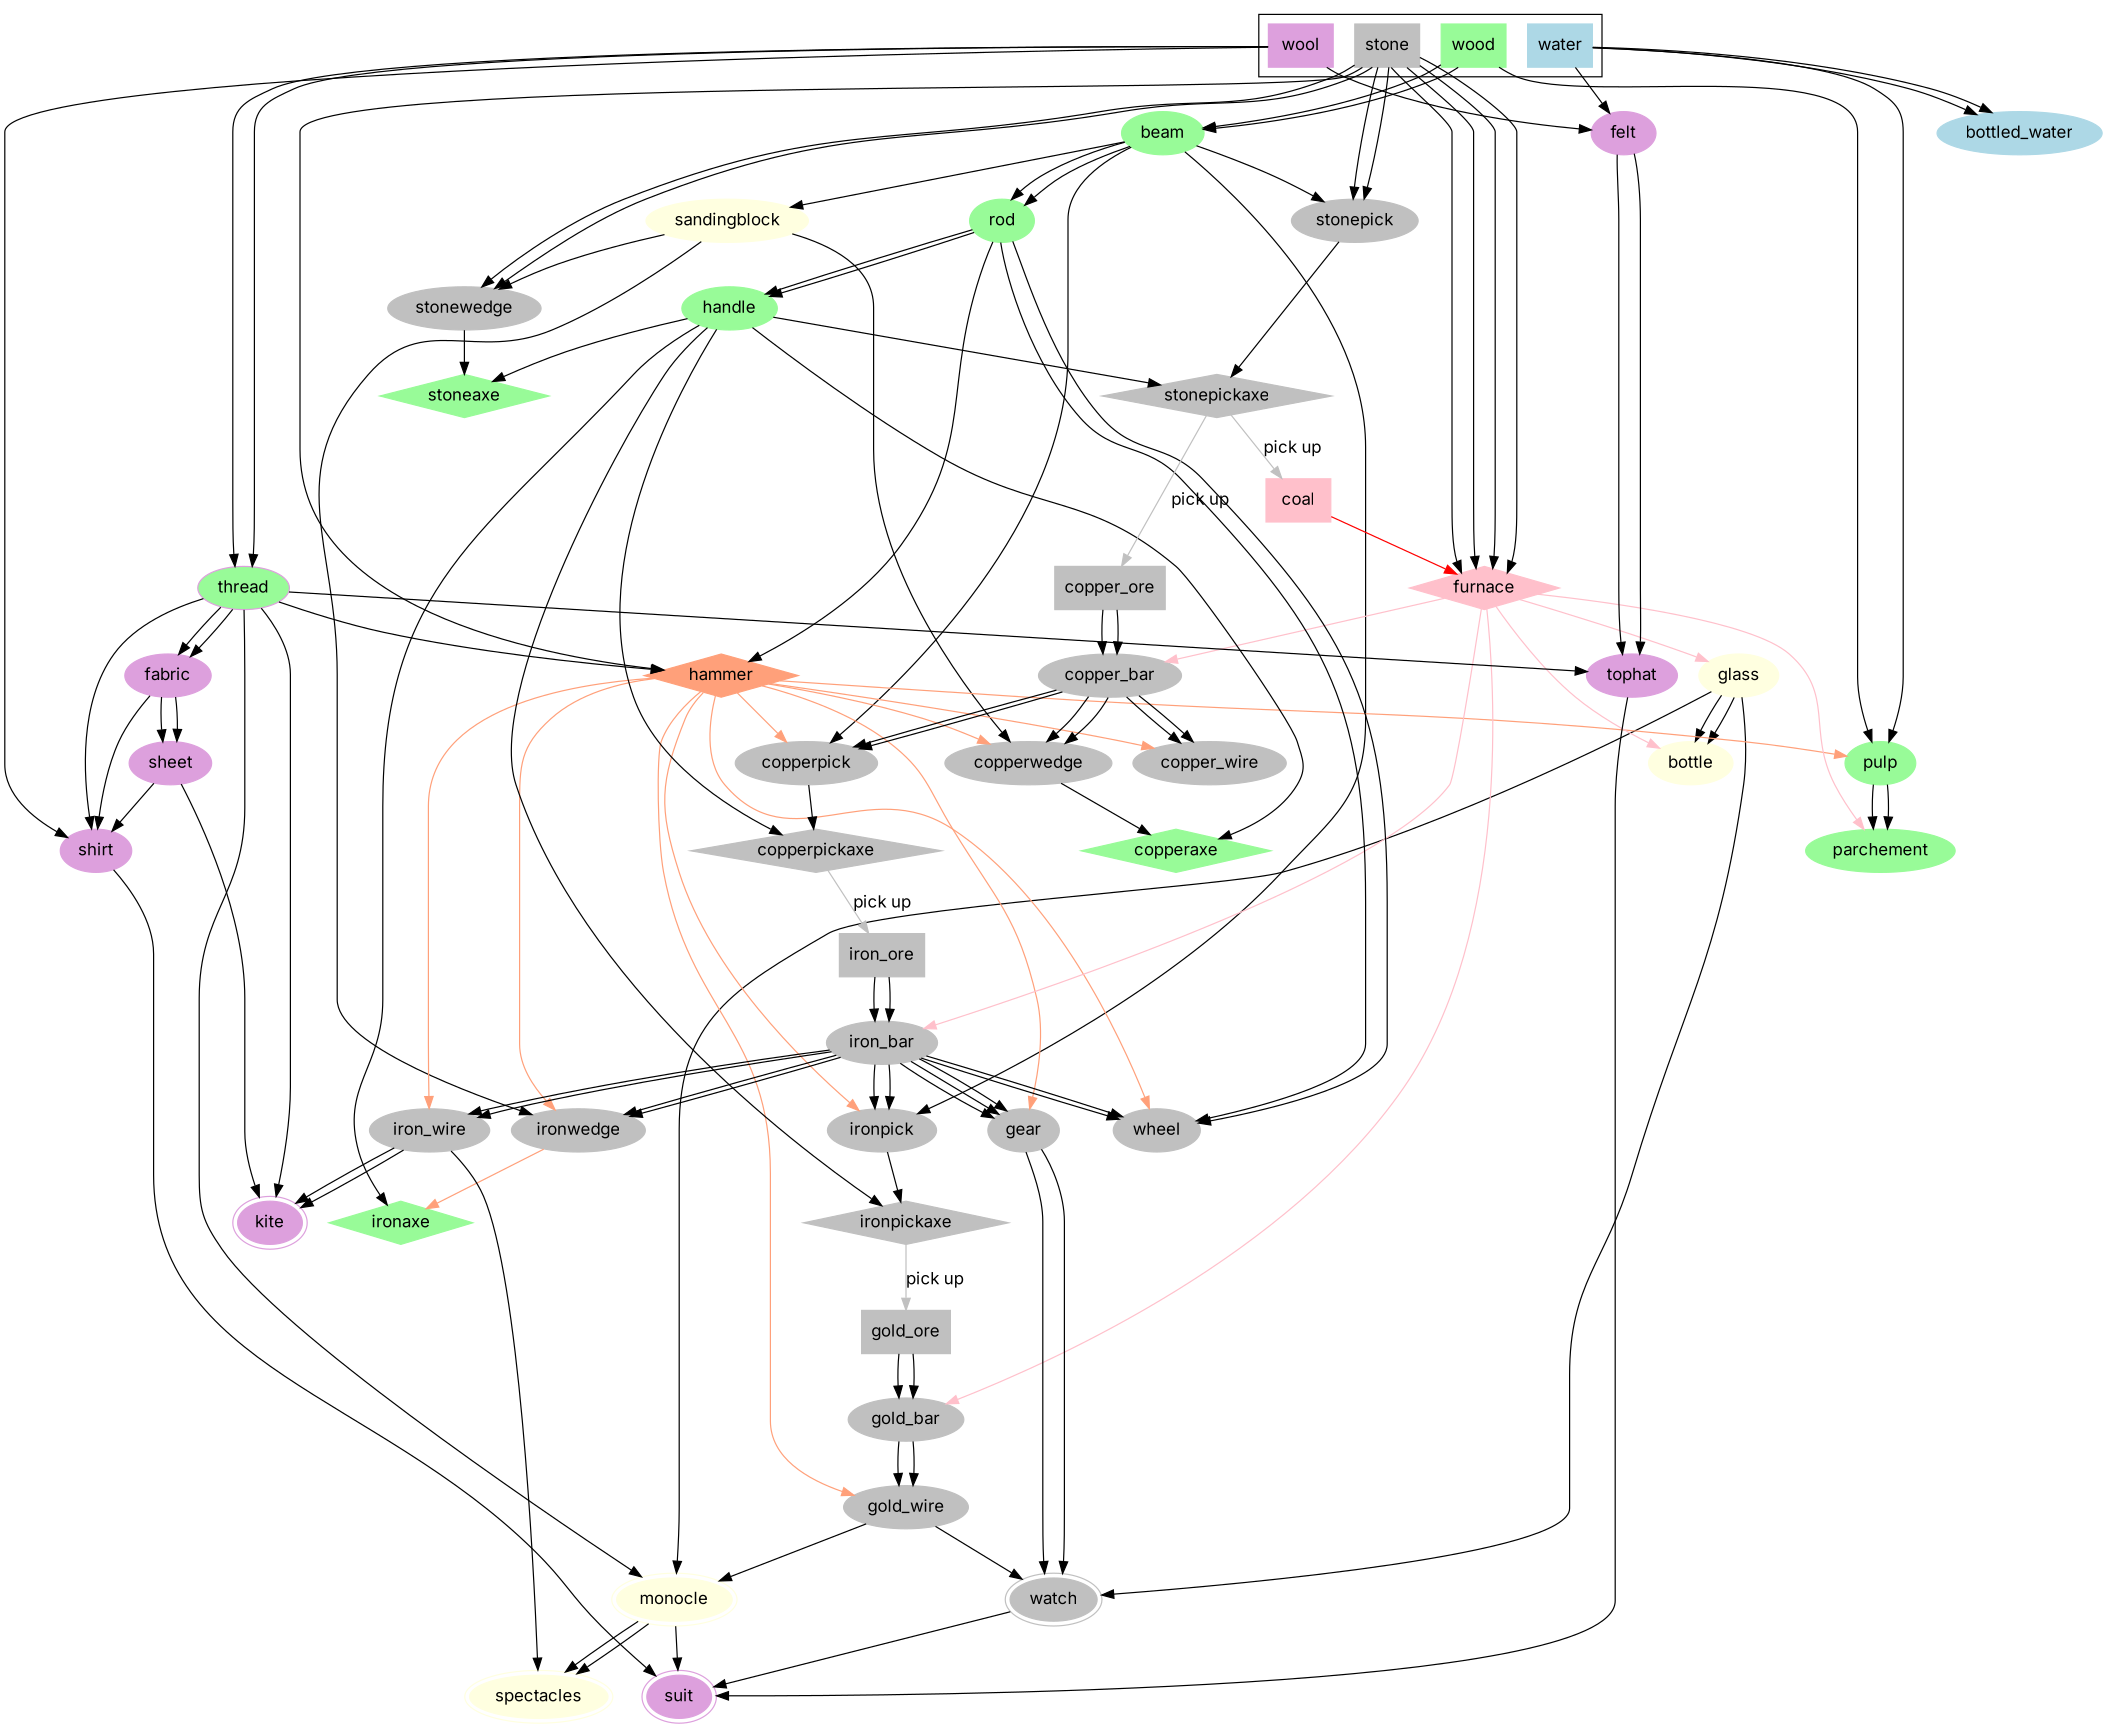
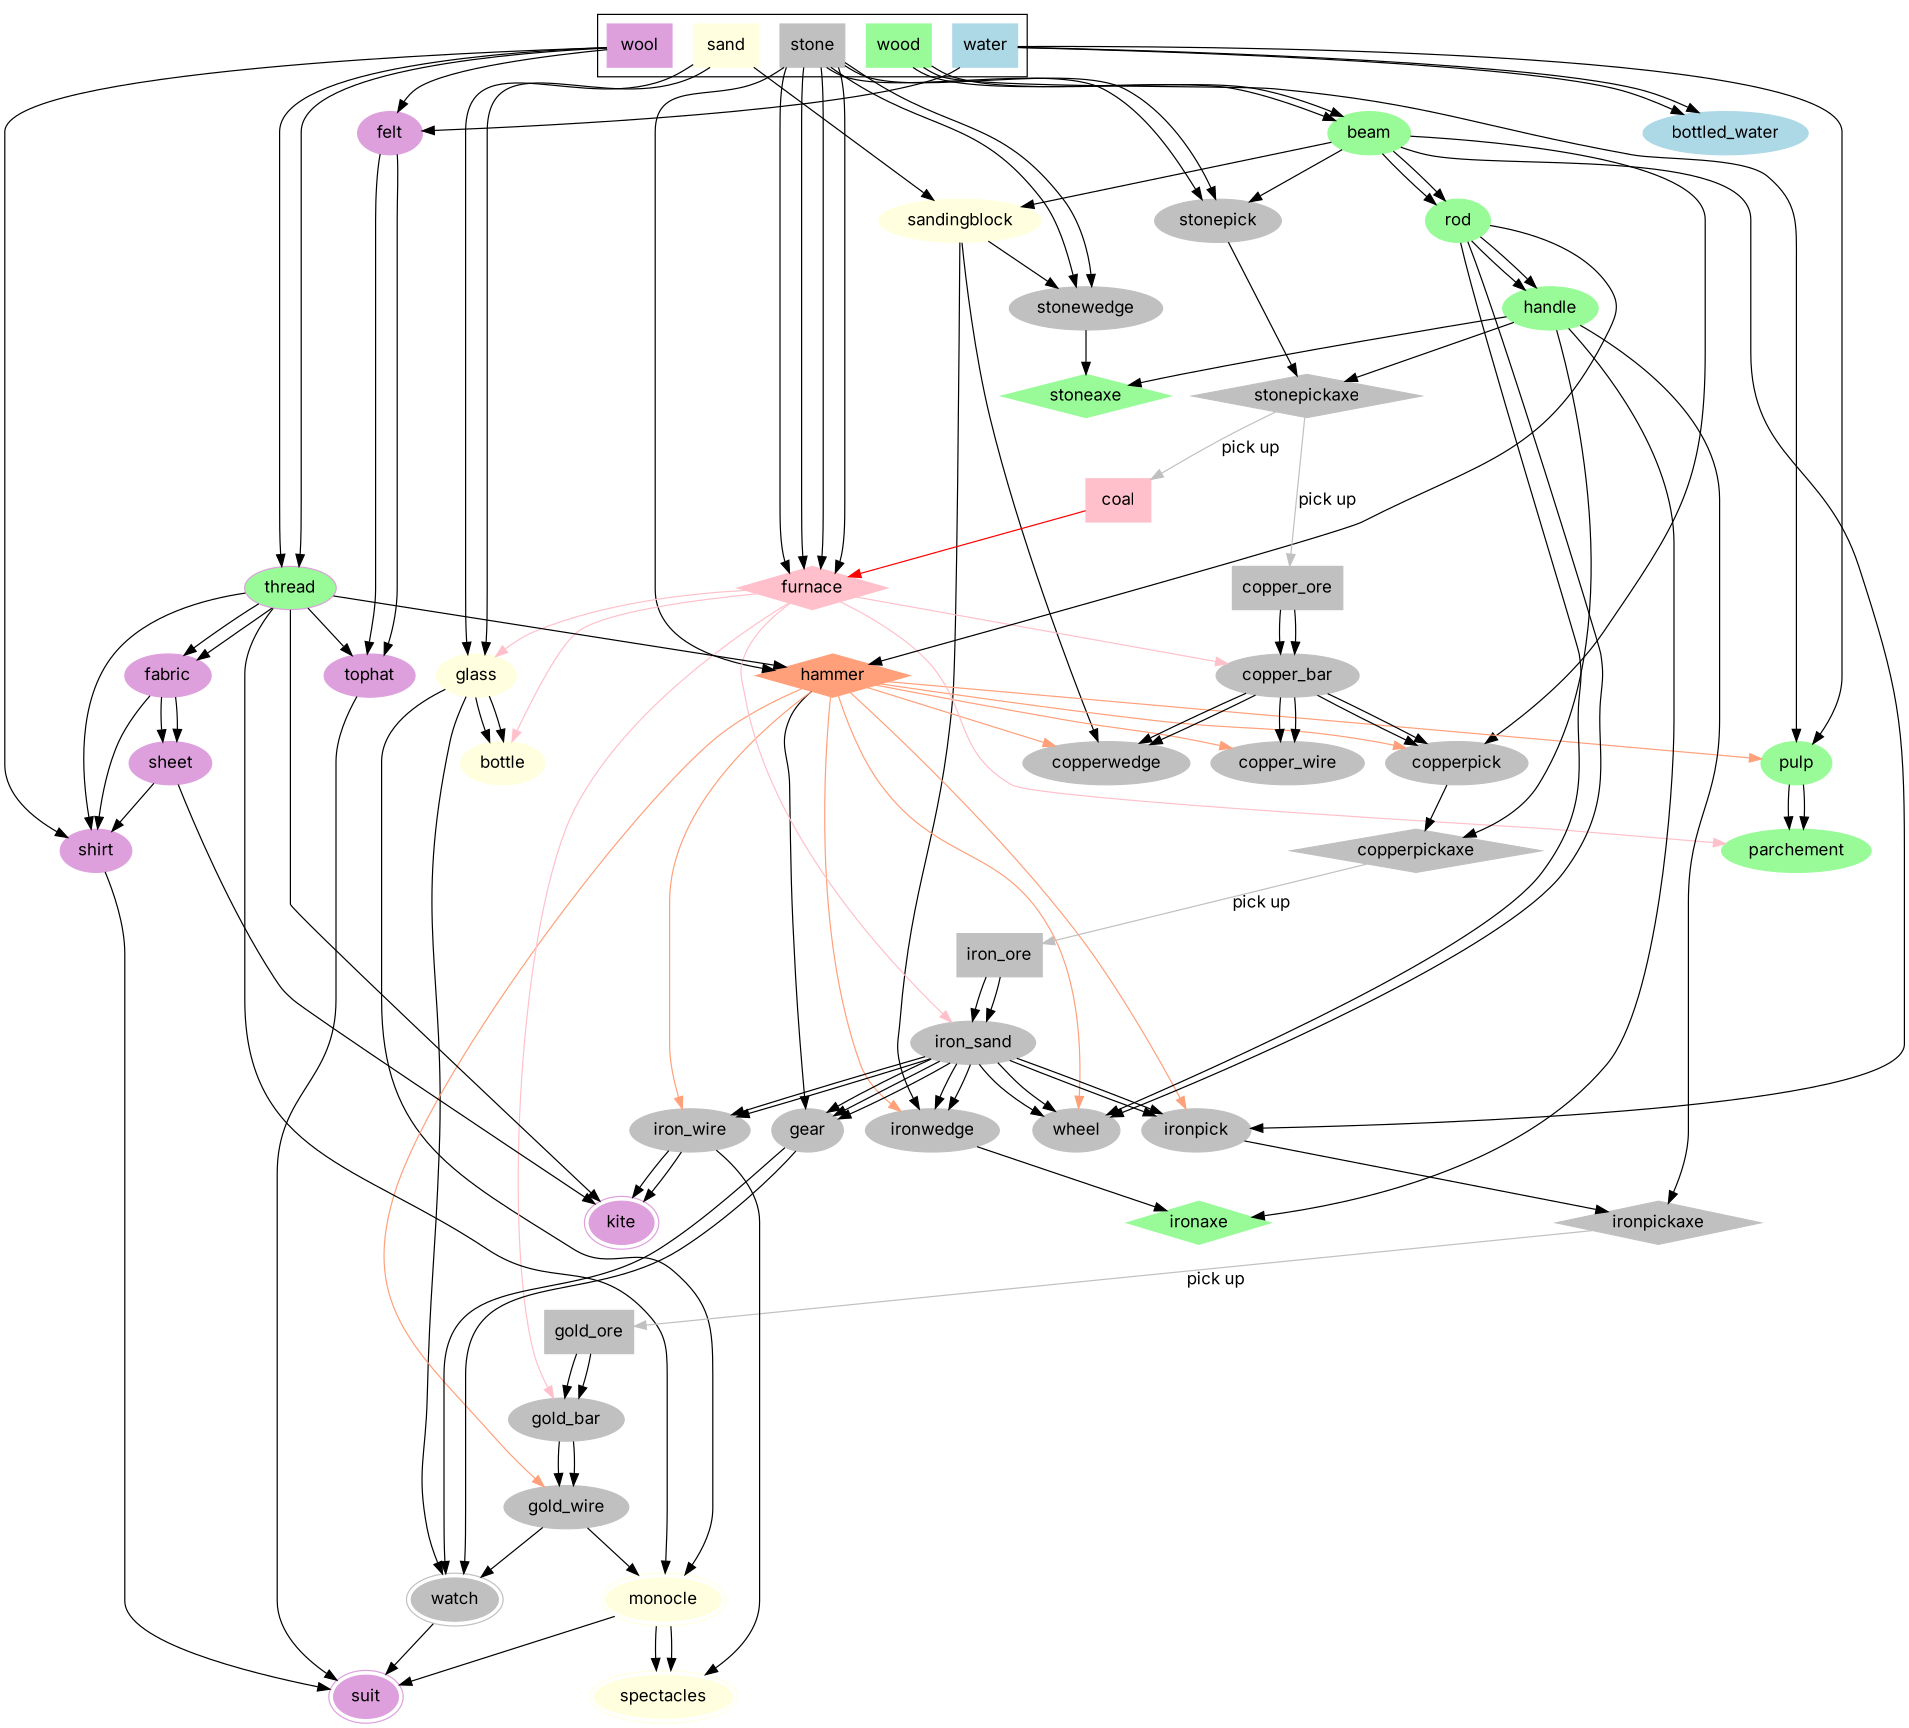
node "sand": added
node "copperaxe": removed
edge "hammer" -> "gear": color lightsalmon -> black
node "iron_bar": label "iron_bar" -> "iron_sand"
edge "ironwedge" -> "ironaxe": color lightsalmon -> black
